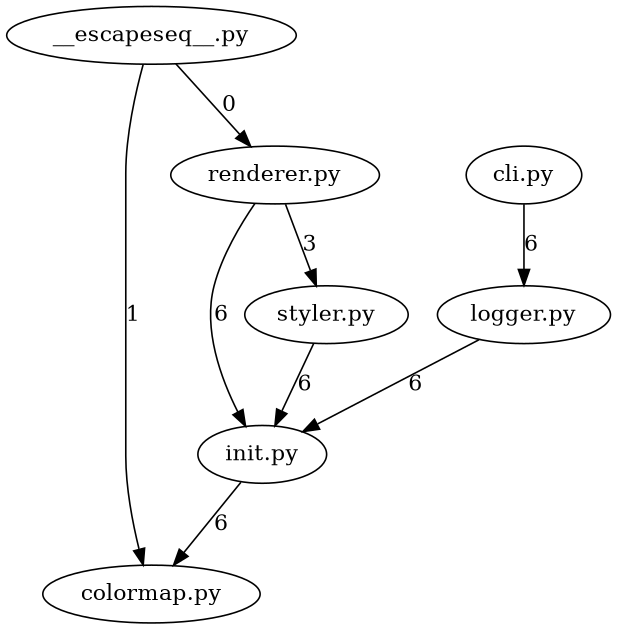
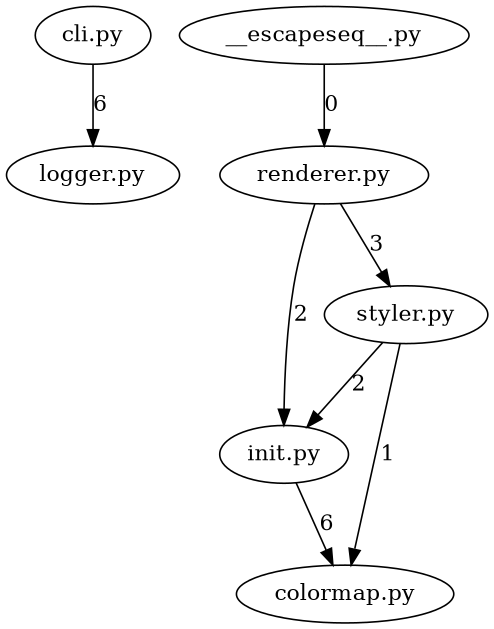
edge "__escapeseq__.py" -> "colormap.py": now "styler.py" -> "colormap.py"
edge "renderer.py" -> "init.py": label "6" -> "2"
edge "logger.py" -> "init.py": removed, label "6"
edge "styler.py" -> "init.py": label "6" -> "2"
